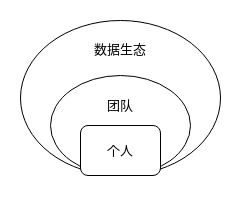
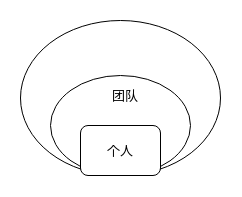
node "数据生态": removed
node "团队": moved (121, 106) -> (126, 96)
